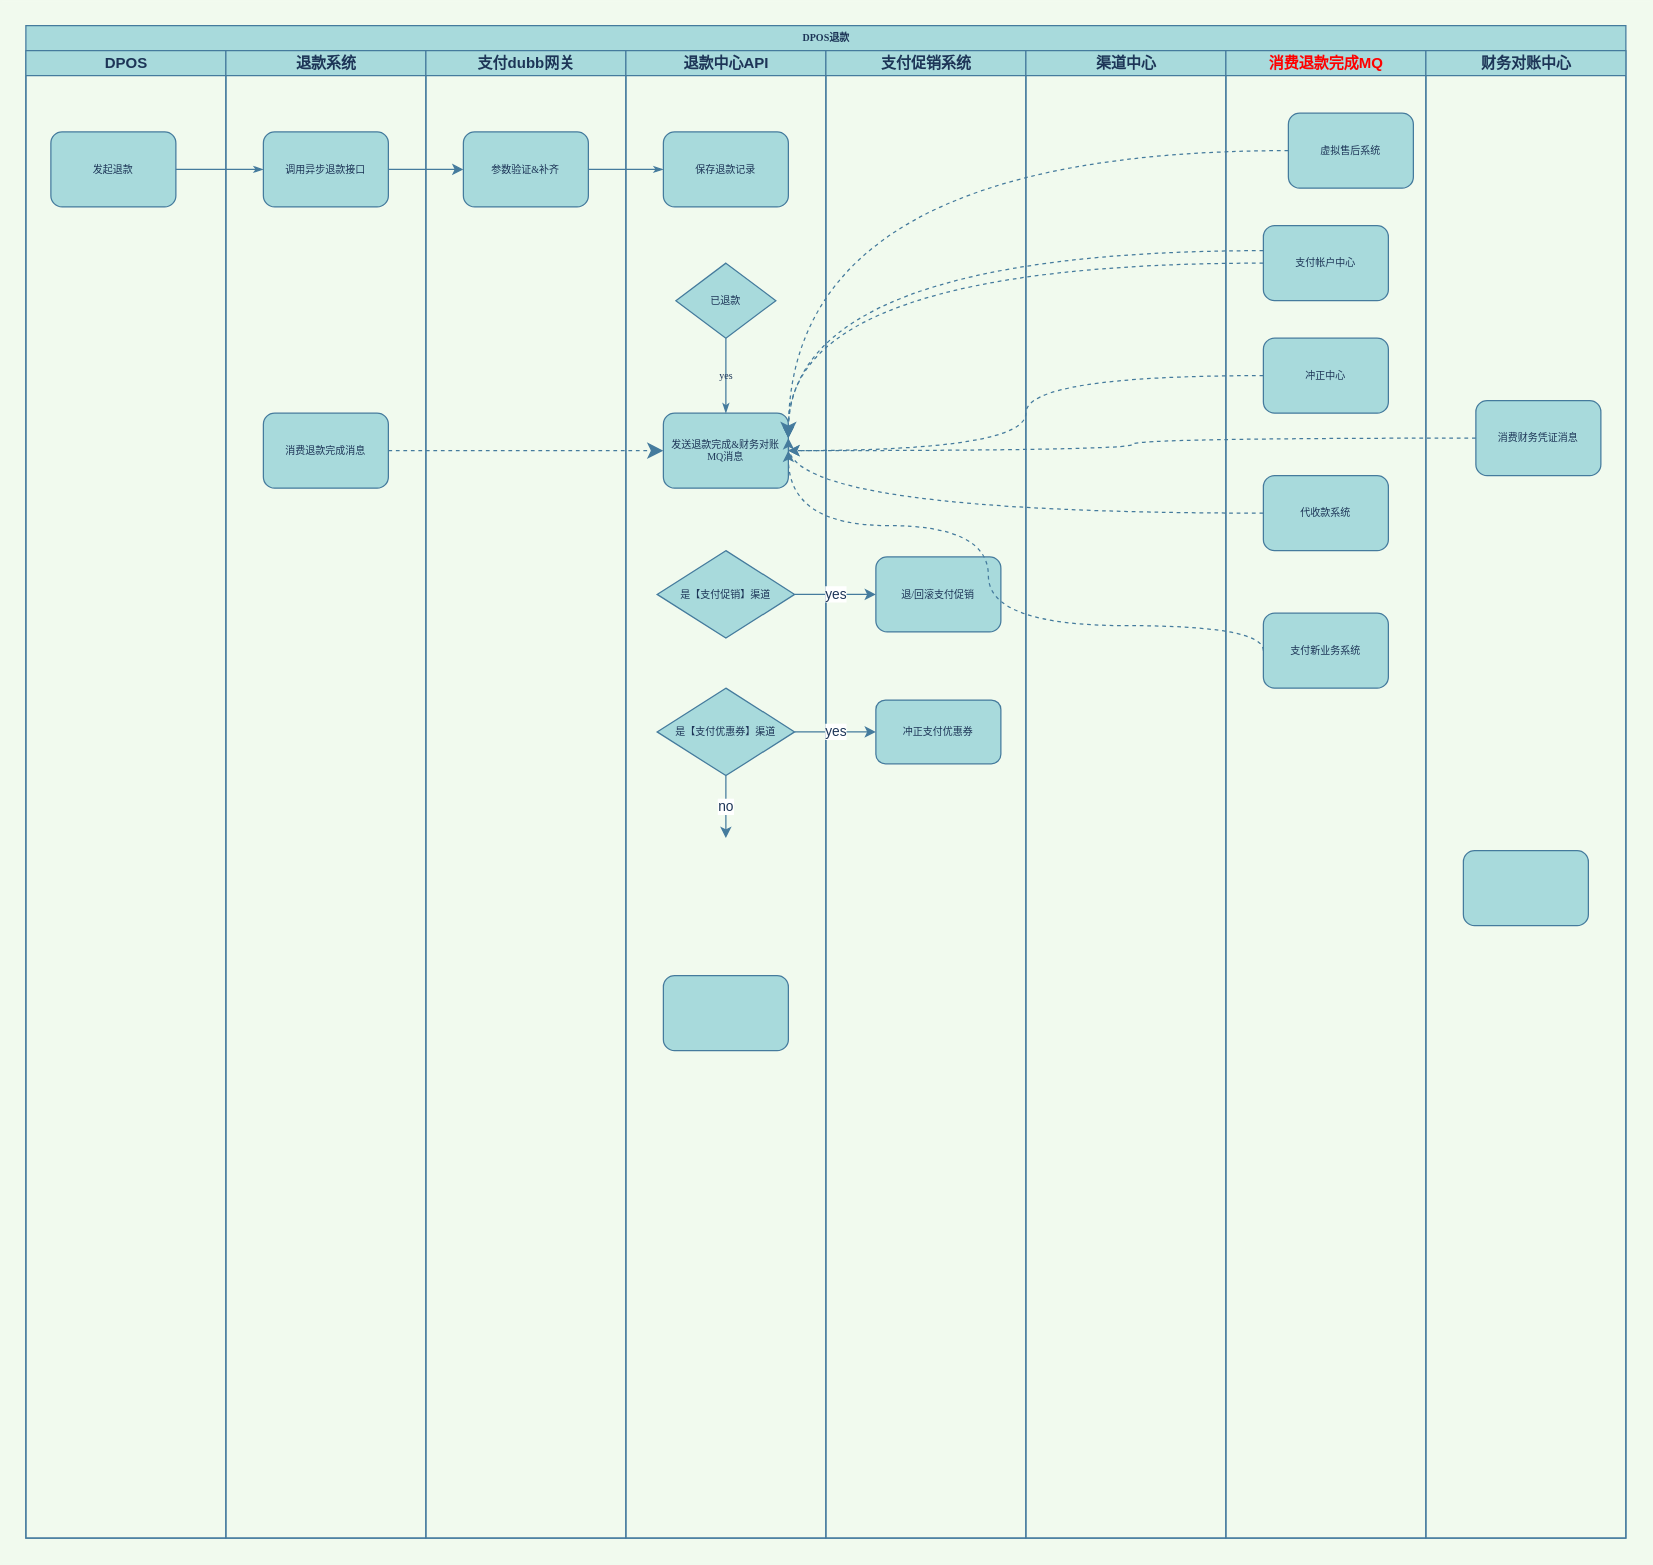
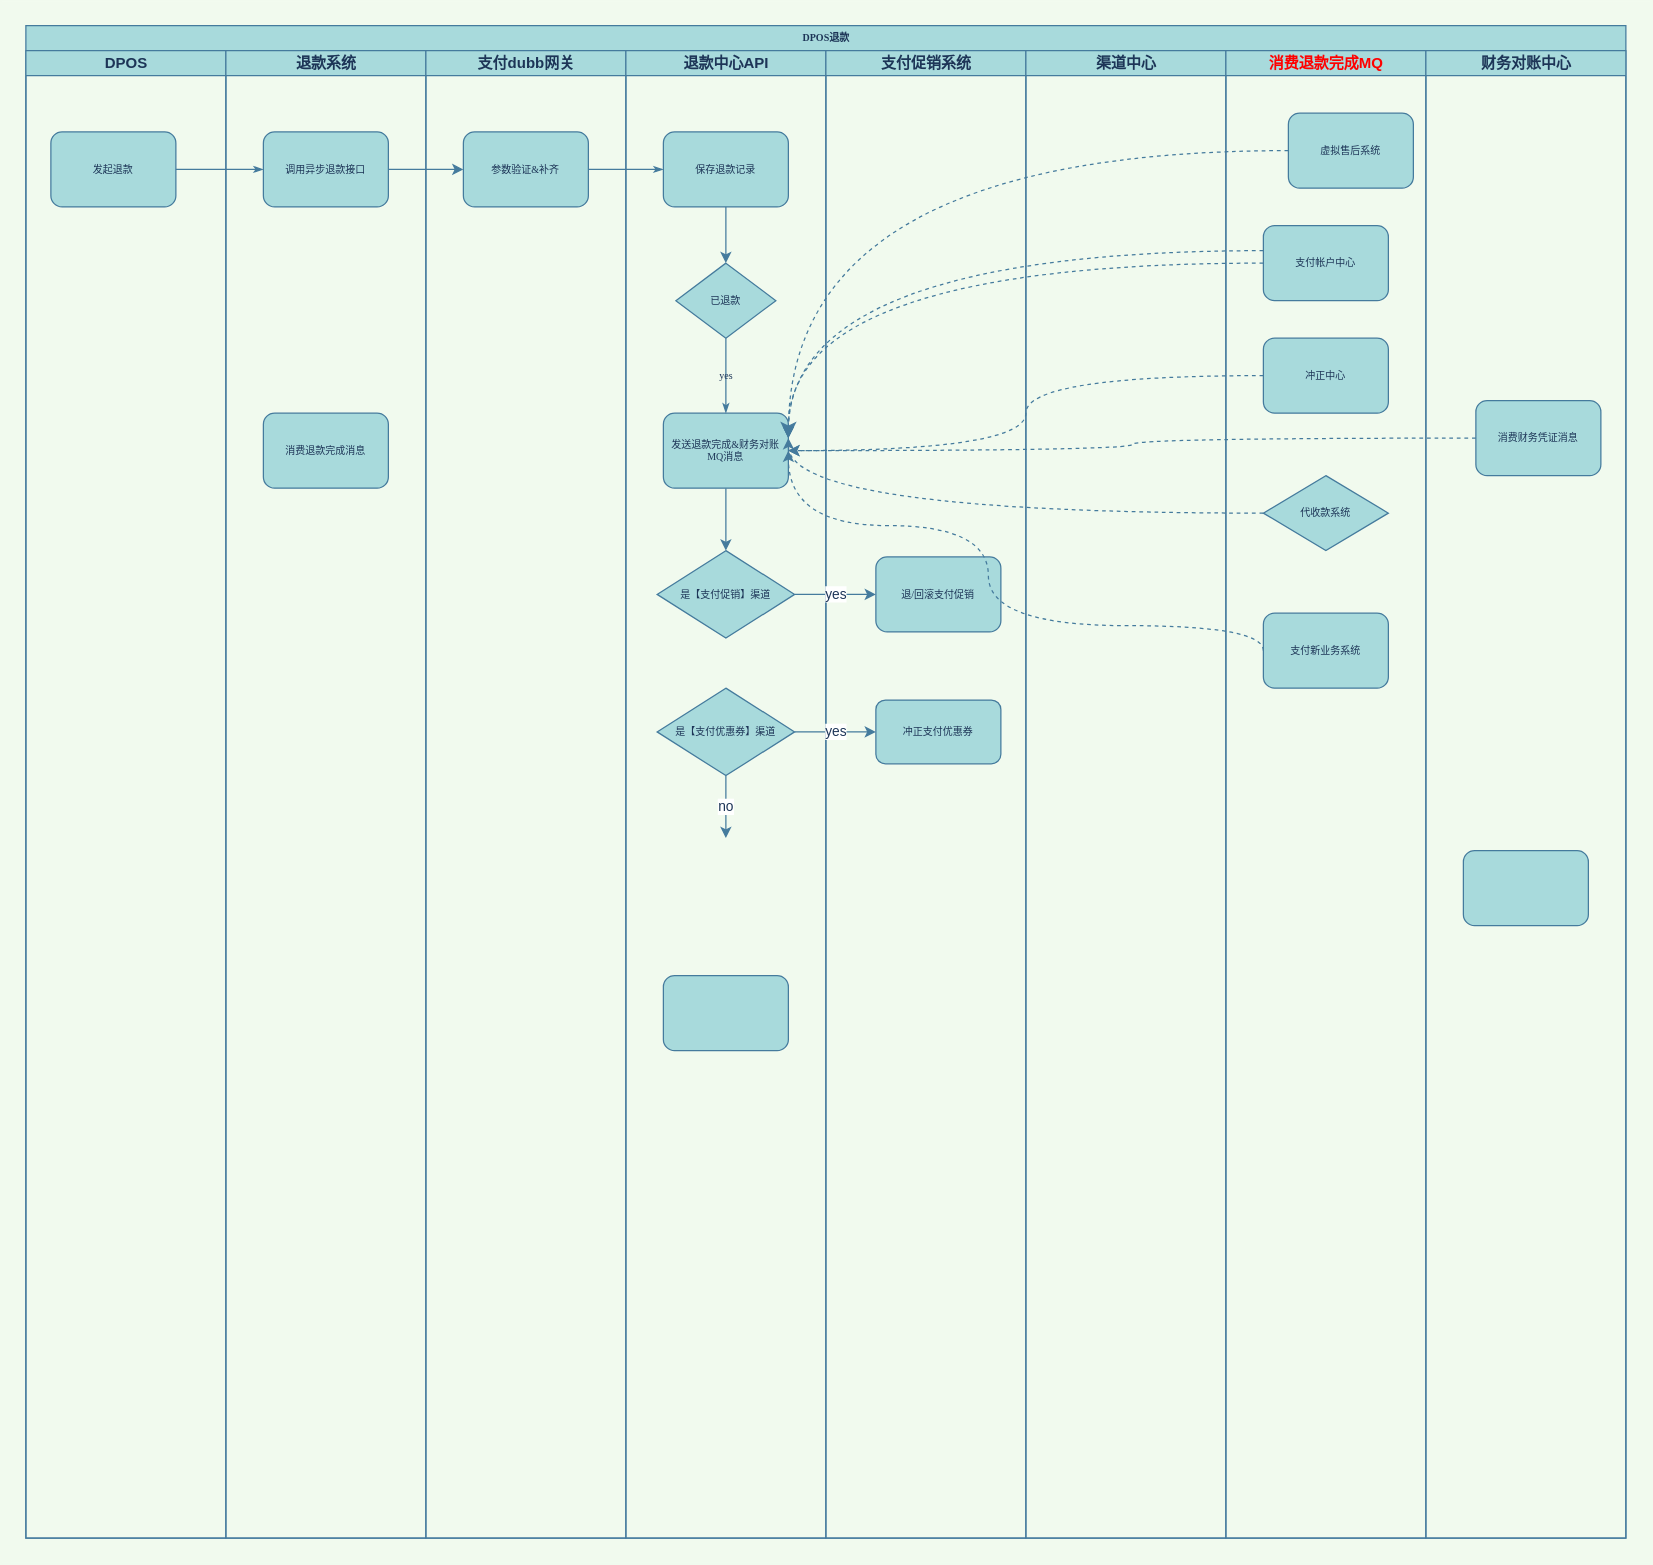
edge "保存退款记录" -> "已退款": added
edge "消费退款完成消息" -> "发送退款完成&财务对账MQ消息": removed
node "代收款系统": shape rounded rectangle -> diamond
edge "发送退款完成&财务对账MQ消息" -> "是【支付促销】渠道": added
